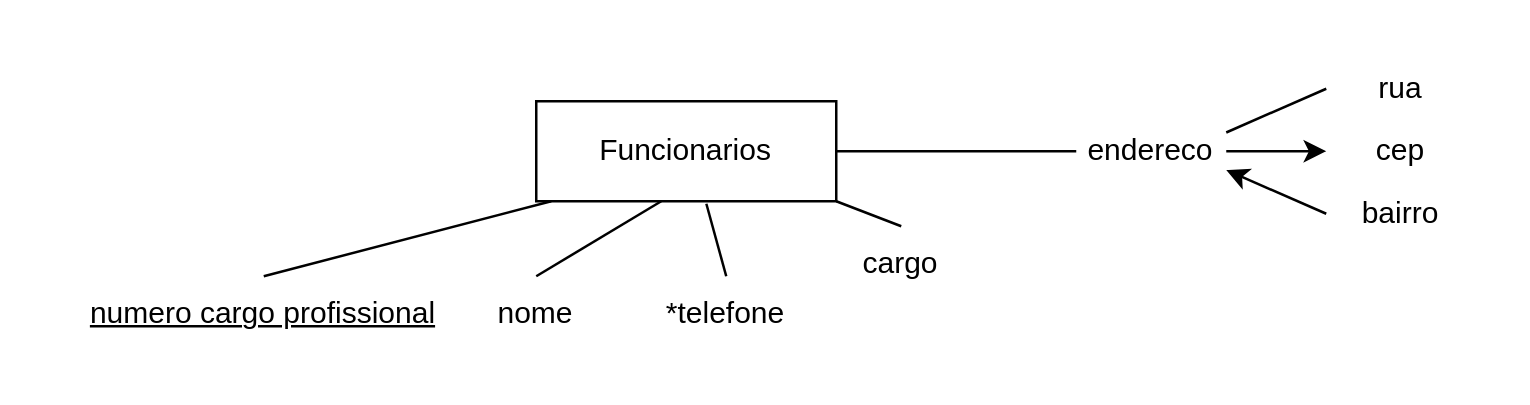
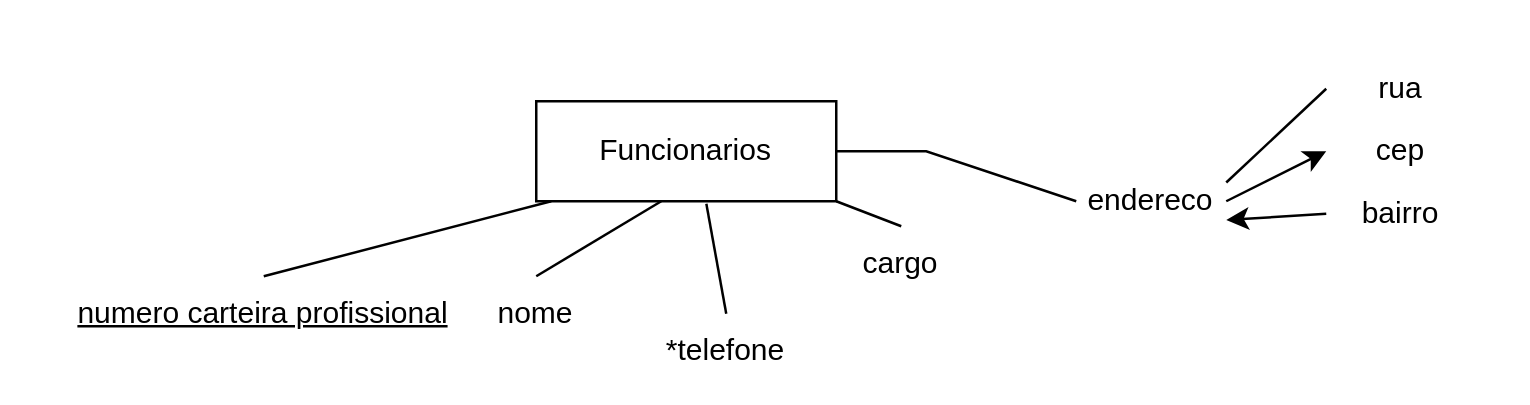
node "endereco": moved (1151, 151) -> (1151, 201)
node "numero cargo profissional": label "numero cargo profissional" -> "numero carteira profissional"
node "*telefone": moved (726, 314) -> (726, 351)
